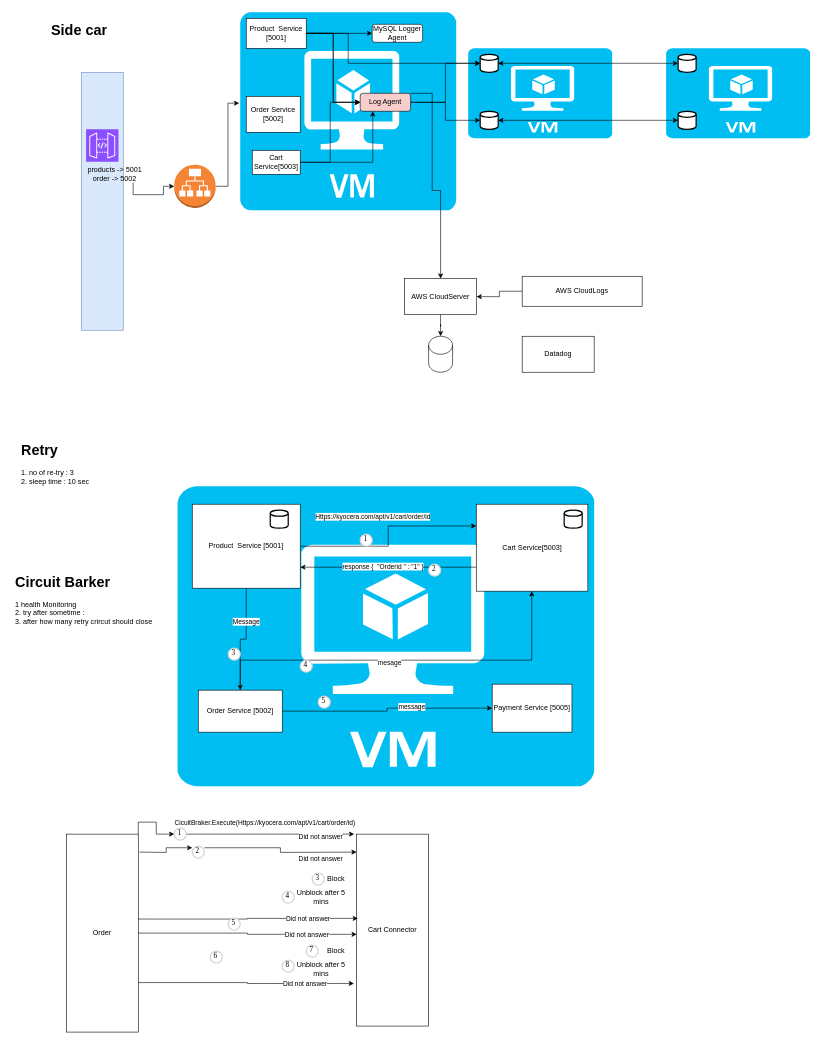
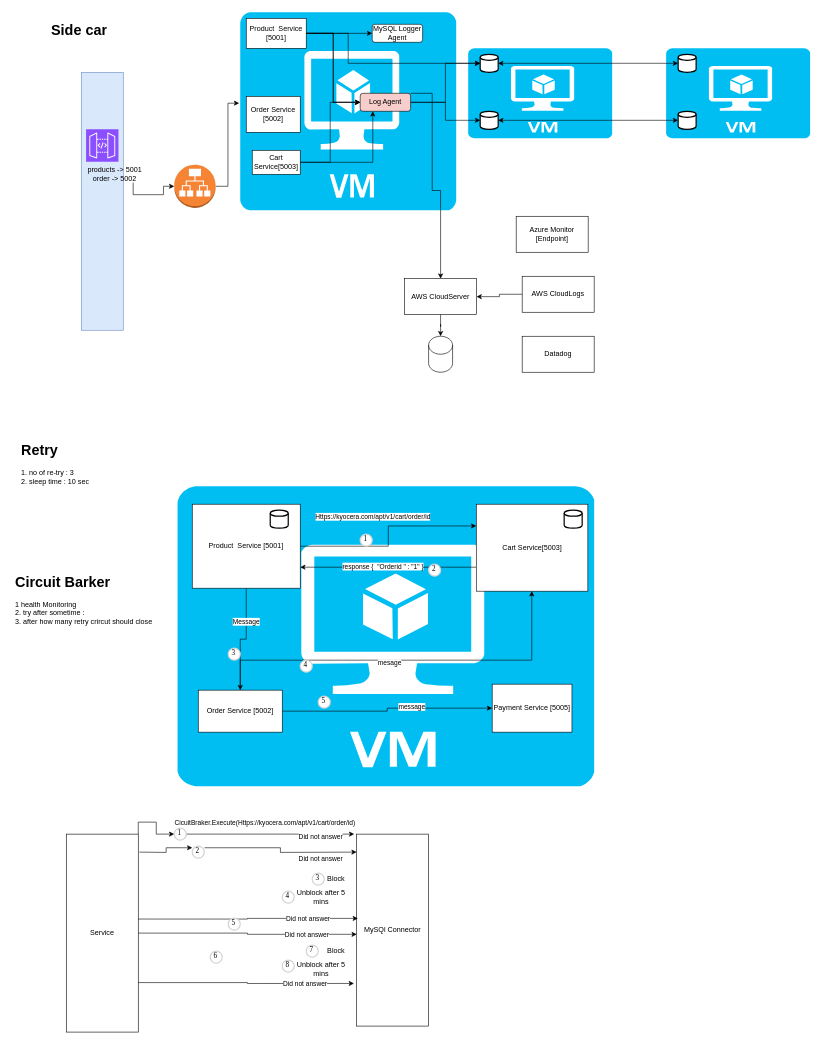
node "Azure Monitor [Endpoint]": added
node "AWS CloudLogs": size 120x30 -> 72x36
node "Cart Connector": label "Cart Connector" -> "MySQl Connector"
node "Order": label "Order" -> "Service"
